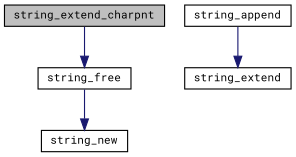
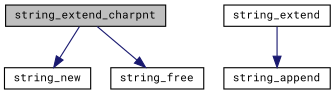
edge "string_append" -> "string_extend": reversed
edge "string_free" -> "string_new": now "string_extend_charpnt" -> "string_new"
